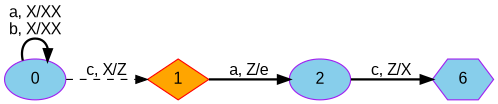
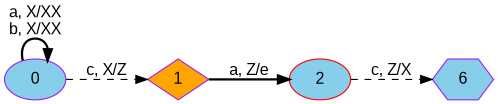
node "1": color red -> purple
node "2": color purple -> red
edge "2" -> "6": style bold -> dashed
